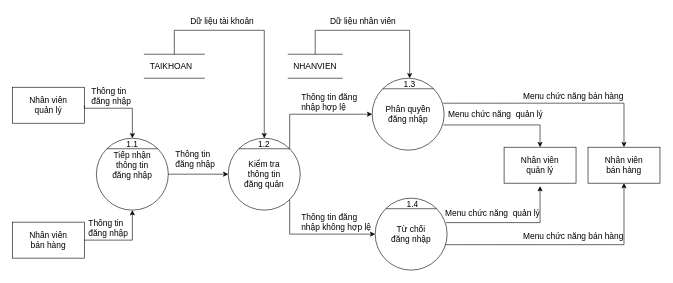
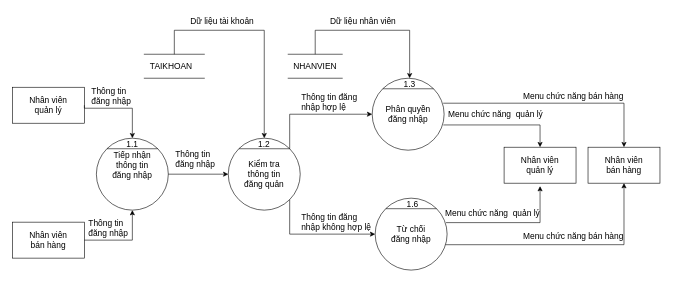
node "1.4": label "1.4" -> "1.6"
